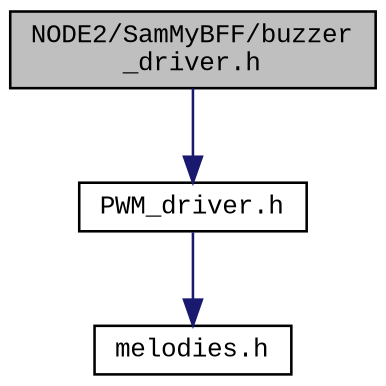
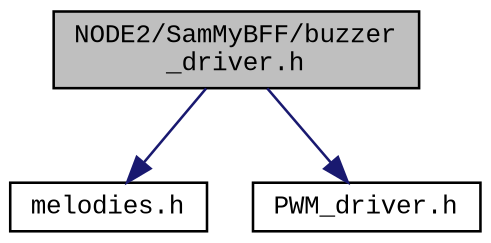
edge "PWM_driver.h" -> "melodies.h": now "NODE2/SamMyBFF/buzzer _driver.h" -> "melodies.h"
